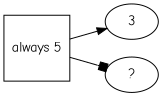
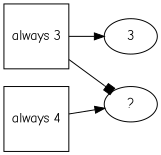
node "always 5": label "always 5" -> "always 3"
node "always 4": added
